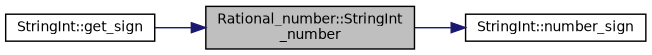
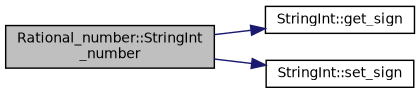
edge "StringInt::get_sign" -> "Rational_number::StringInt _number": reversed
node "StringInt::number_sign": label "StringInt::number_sign" -> "StringInt::set_sign"
